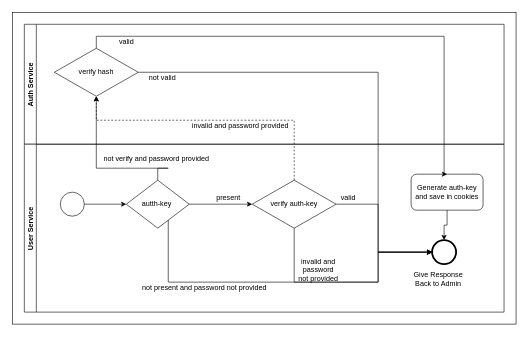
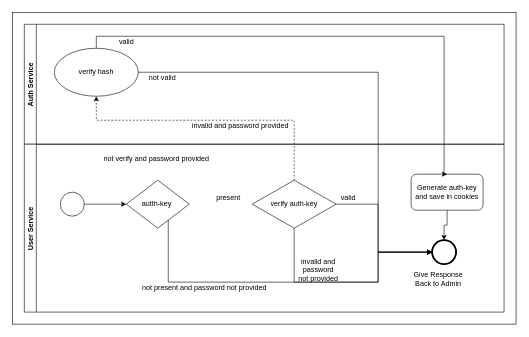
node "verify hash": shape diamond -> ellipse
edge "autth-key" -> "verify hash": removed
edge "autth-key" -> "verify auth-key": removed
